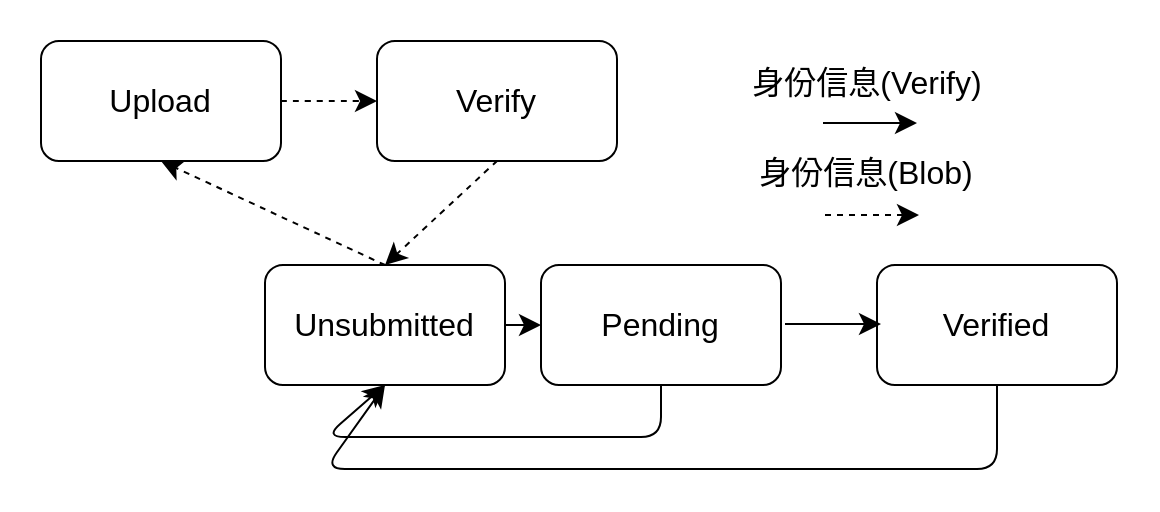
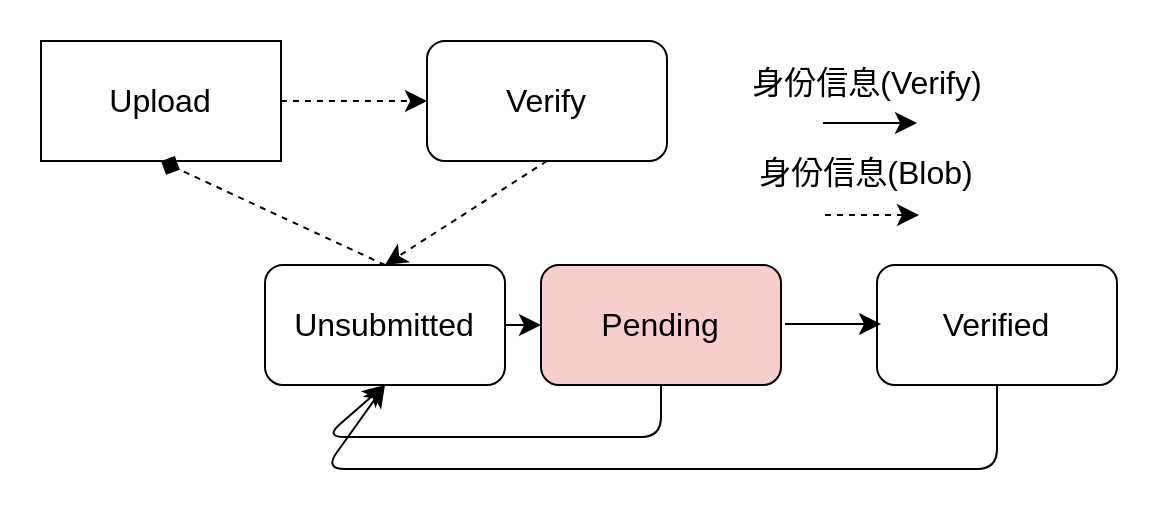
node "Upload": shape rounded rectangle -> rectangle
node "Verify": moved (497, 101) -> (547, 101)
edge "Unsubmitted" -> "Upload": arrowhead classic -> diamond
node "Pending": fillcolor #ffffff -> #f8cecc
